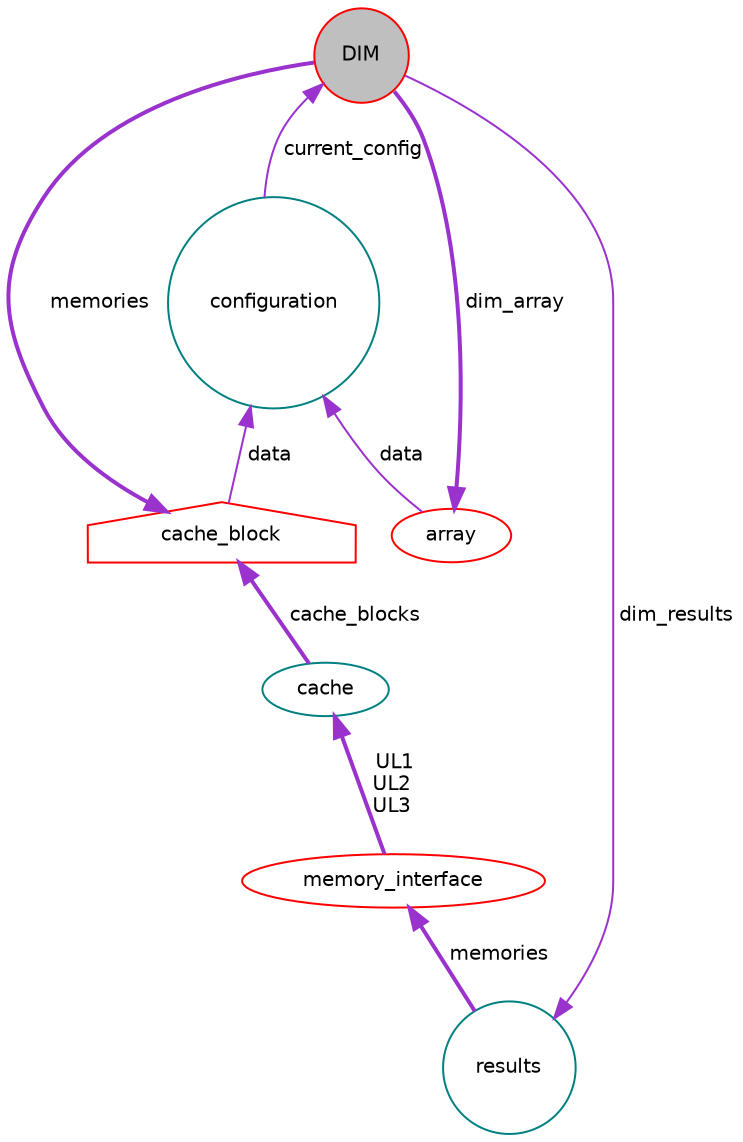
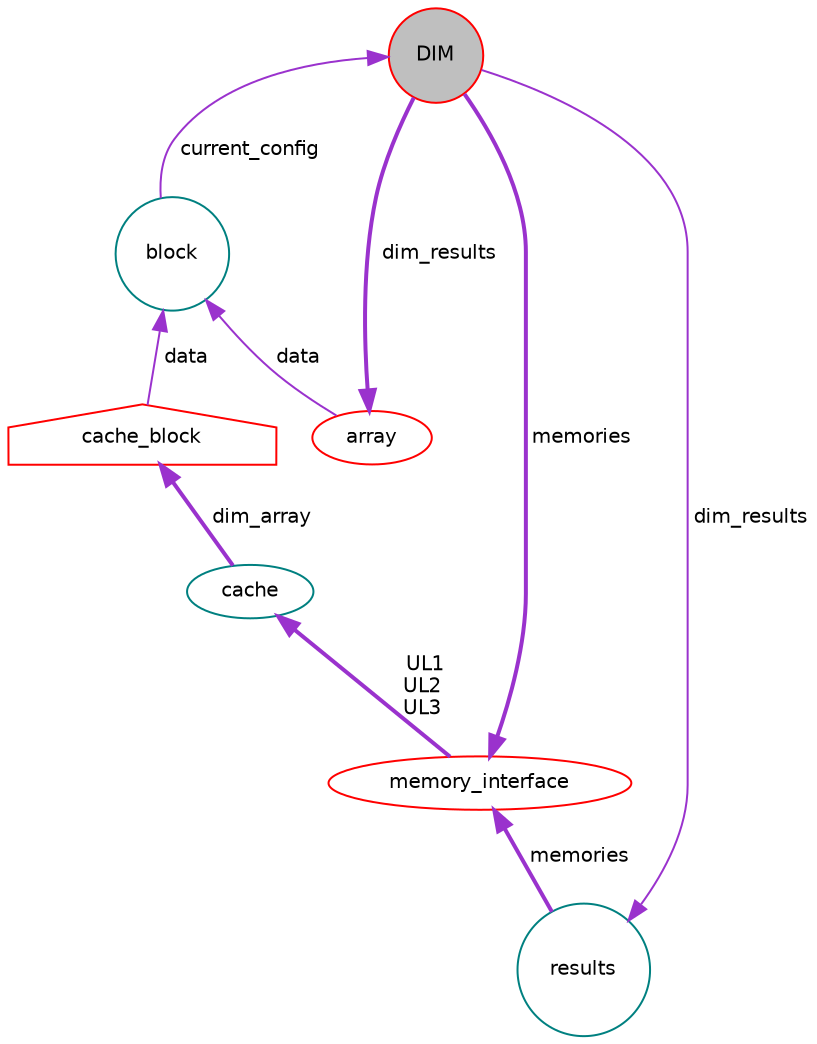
edge "DIM" -> "cache_block": now "DIM" -> "memory_interface"
node "configuration": label "configuration" -> "block"
edge "DIM" -> "array": label " dim_array" -> " dim_results"
edge "cache" -> "cache_block": label " cache_blocks" -> " dim_array"
